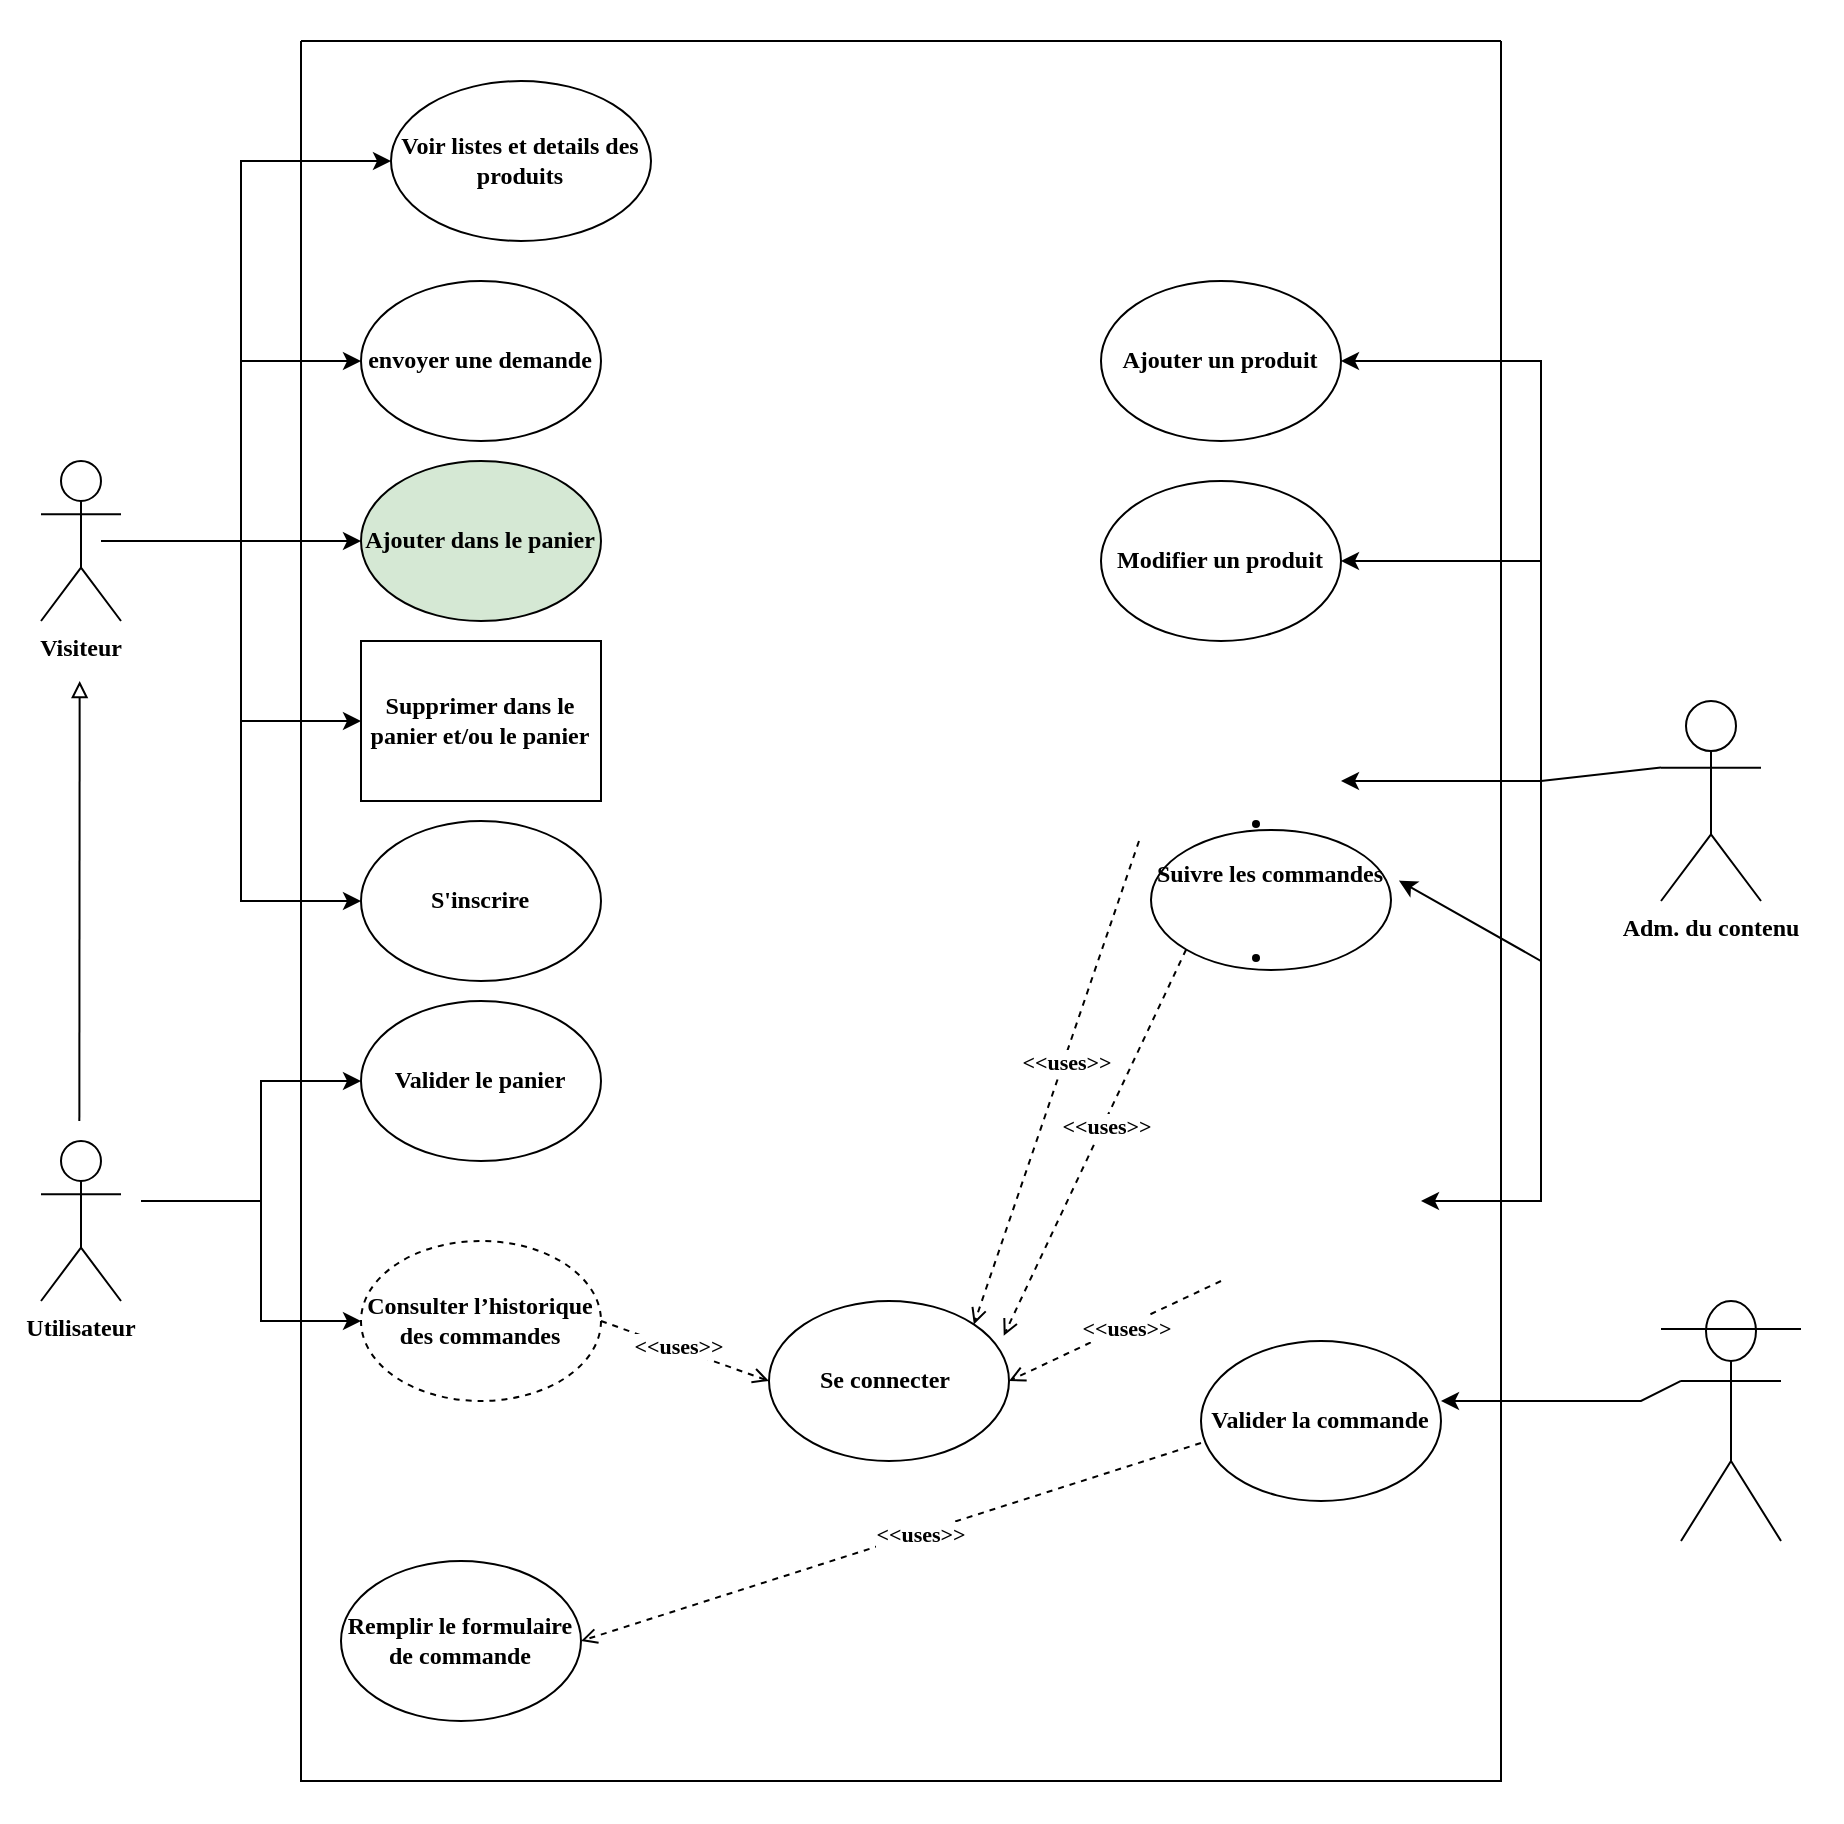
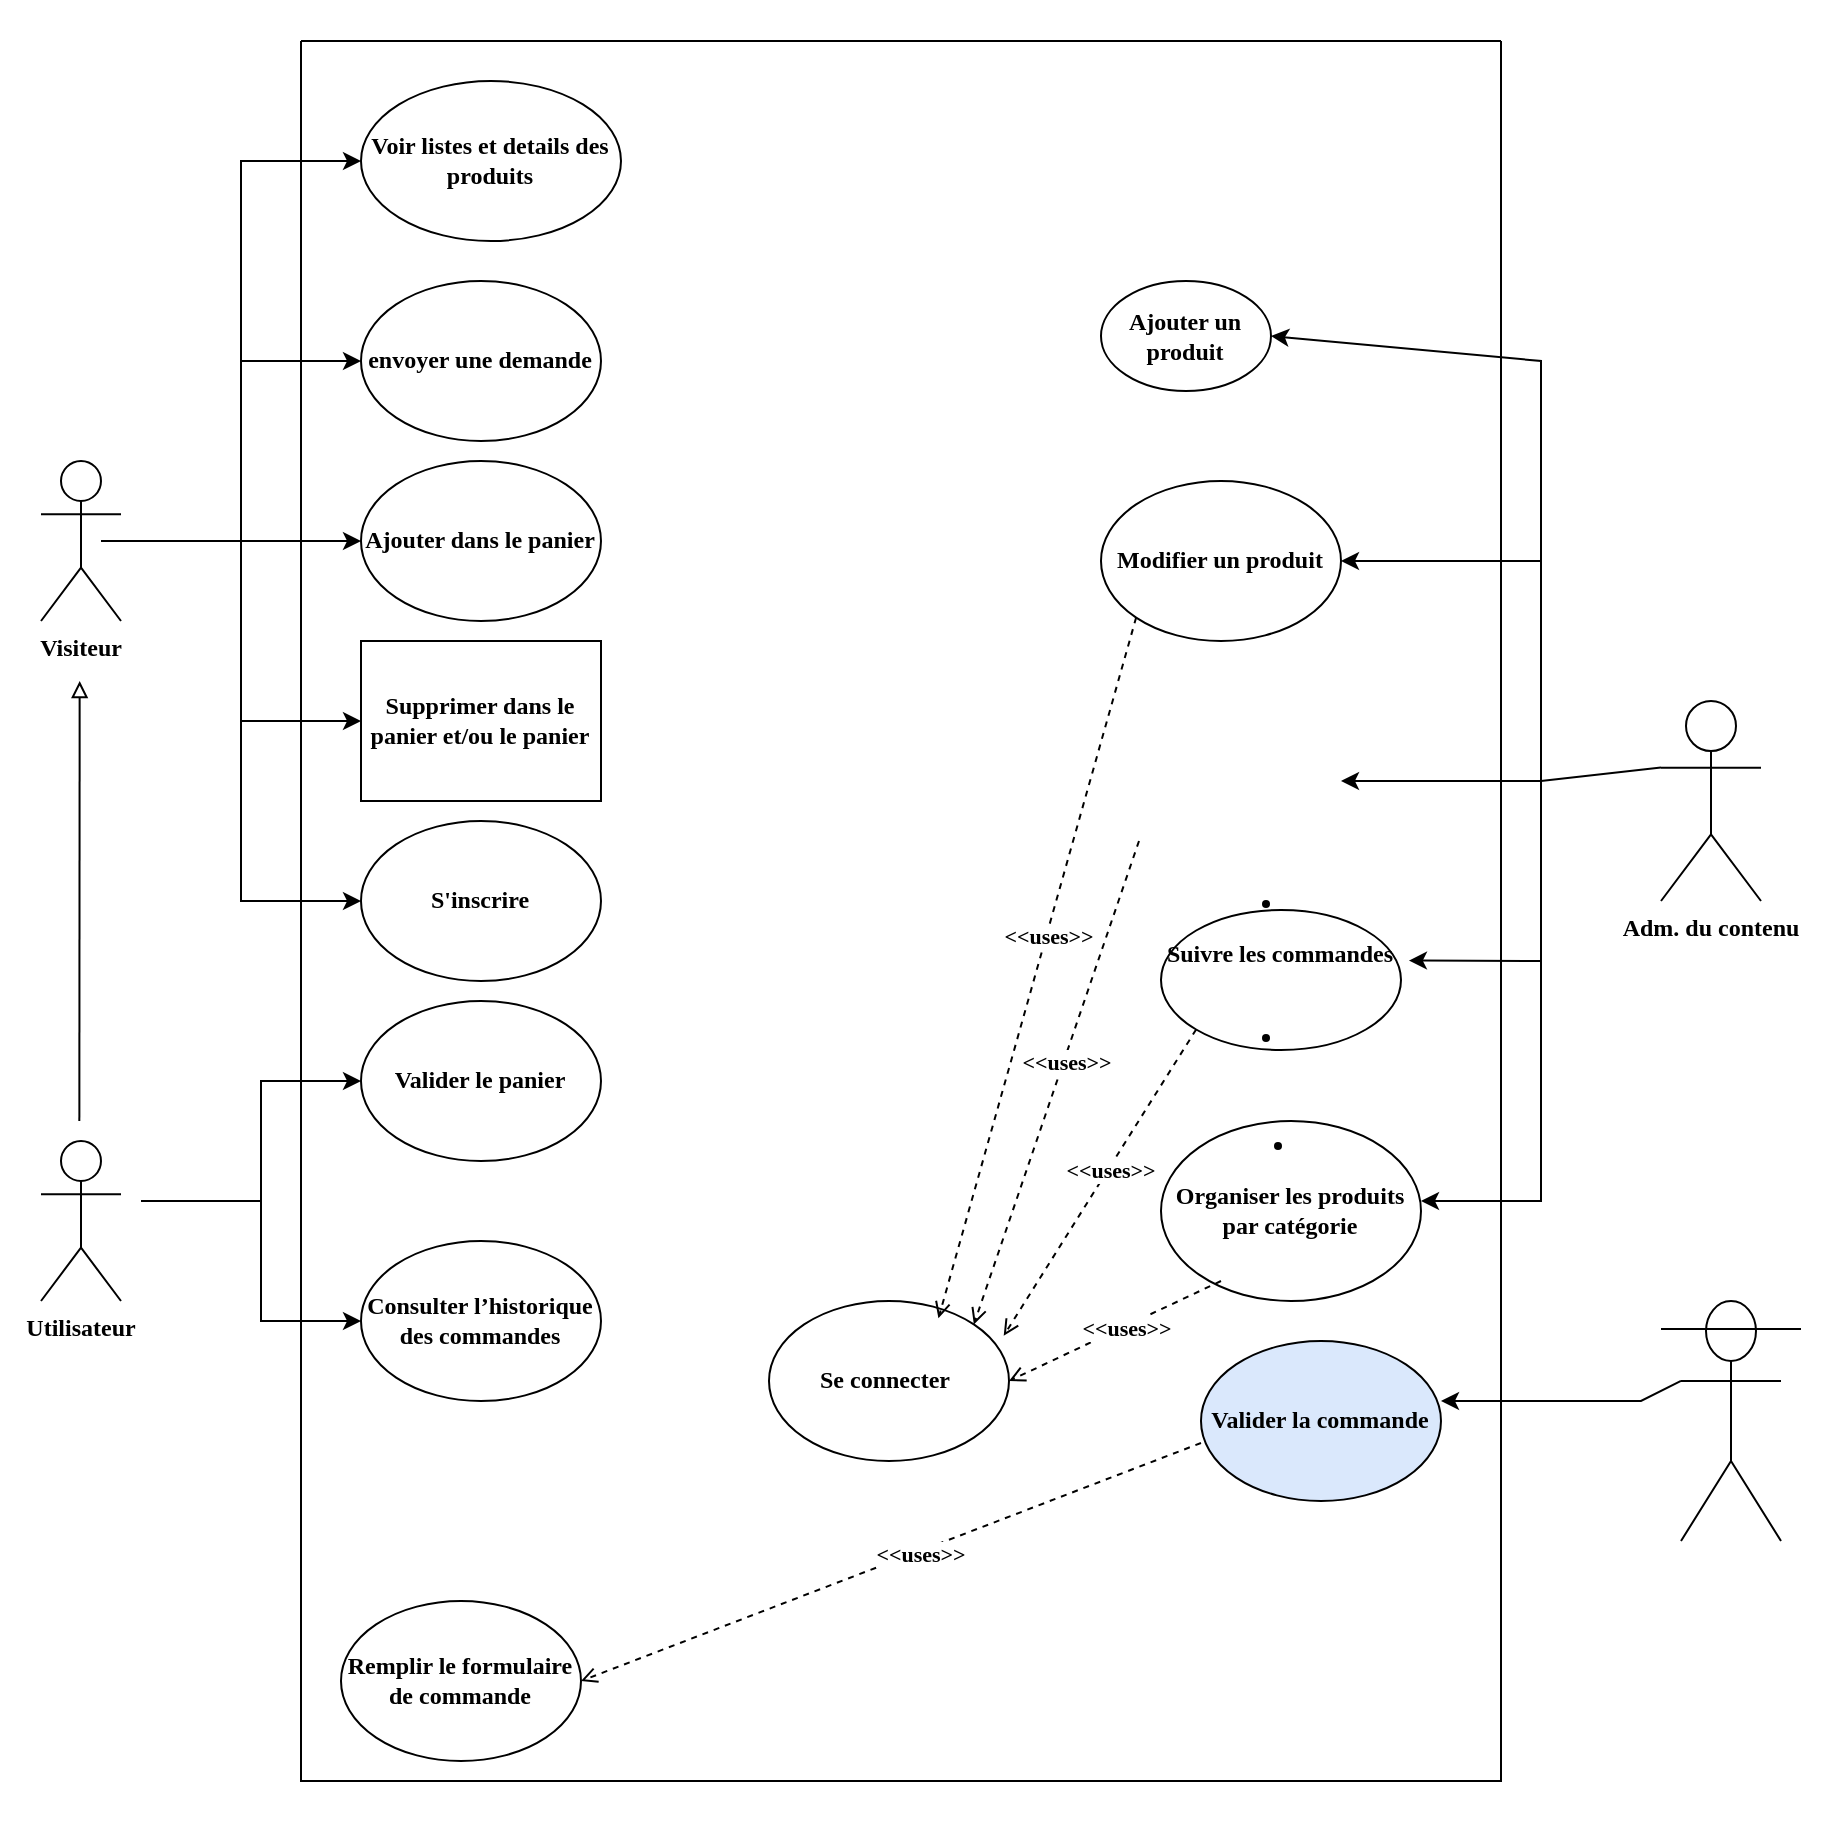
node "Voir listes et details des produits": moved (521, 161) -> (491, 161)
node "Ajouter un produit": size 240x160 -> 170x110
node "Ajouter dans le panier": fillcolor #d5e8d4 -> #ffffff
node "Suivre les commandes": moved (1271, 900) -> (1281, 980)
edge "Modifier un produit" -> "Se connecter": added, label "<<uses>>"
node "Organiser les produits par catégorie": added
node "Consulter l’historique des commandes": style dashed -> solid
edge "Consulter l’historique des commandes" -> "Se connecter": removed, label "<<uses>>"
node "Valider la commande": fillcolor #ffffff -> #dae8fc
node "Remplir le formulaire de commande": moved (461, 1641) -> (461, 1681)
